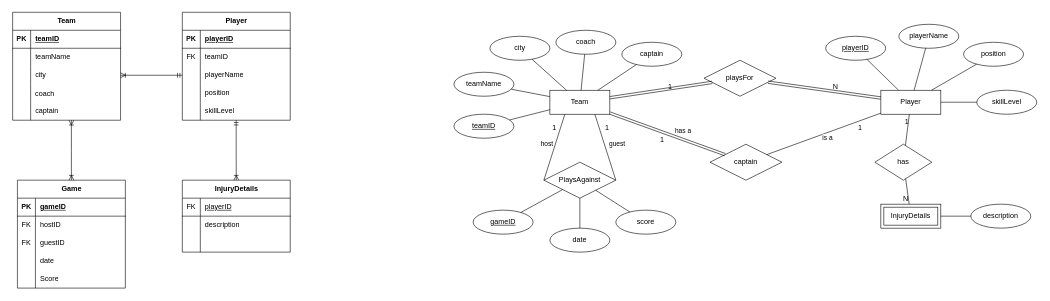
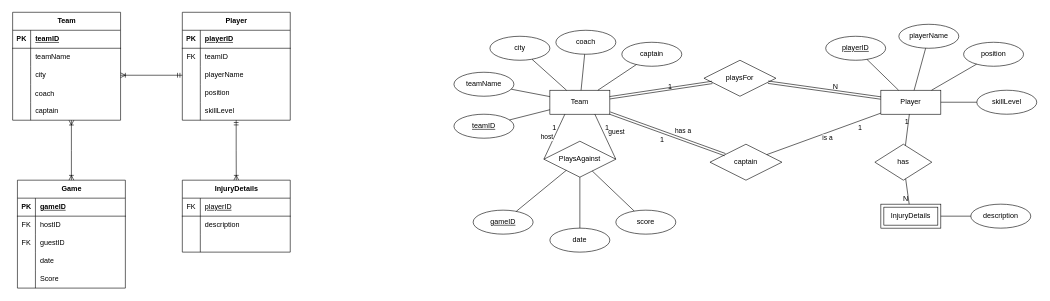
node "PlaysAgainst": moved (580, 180) -> (580, 159)
